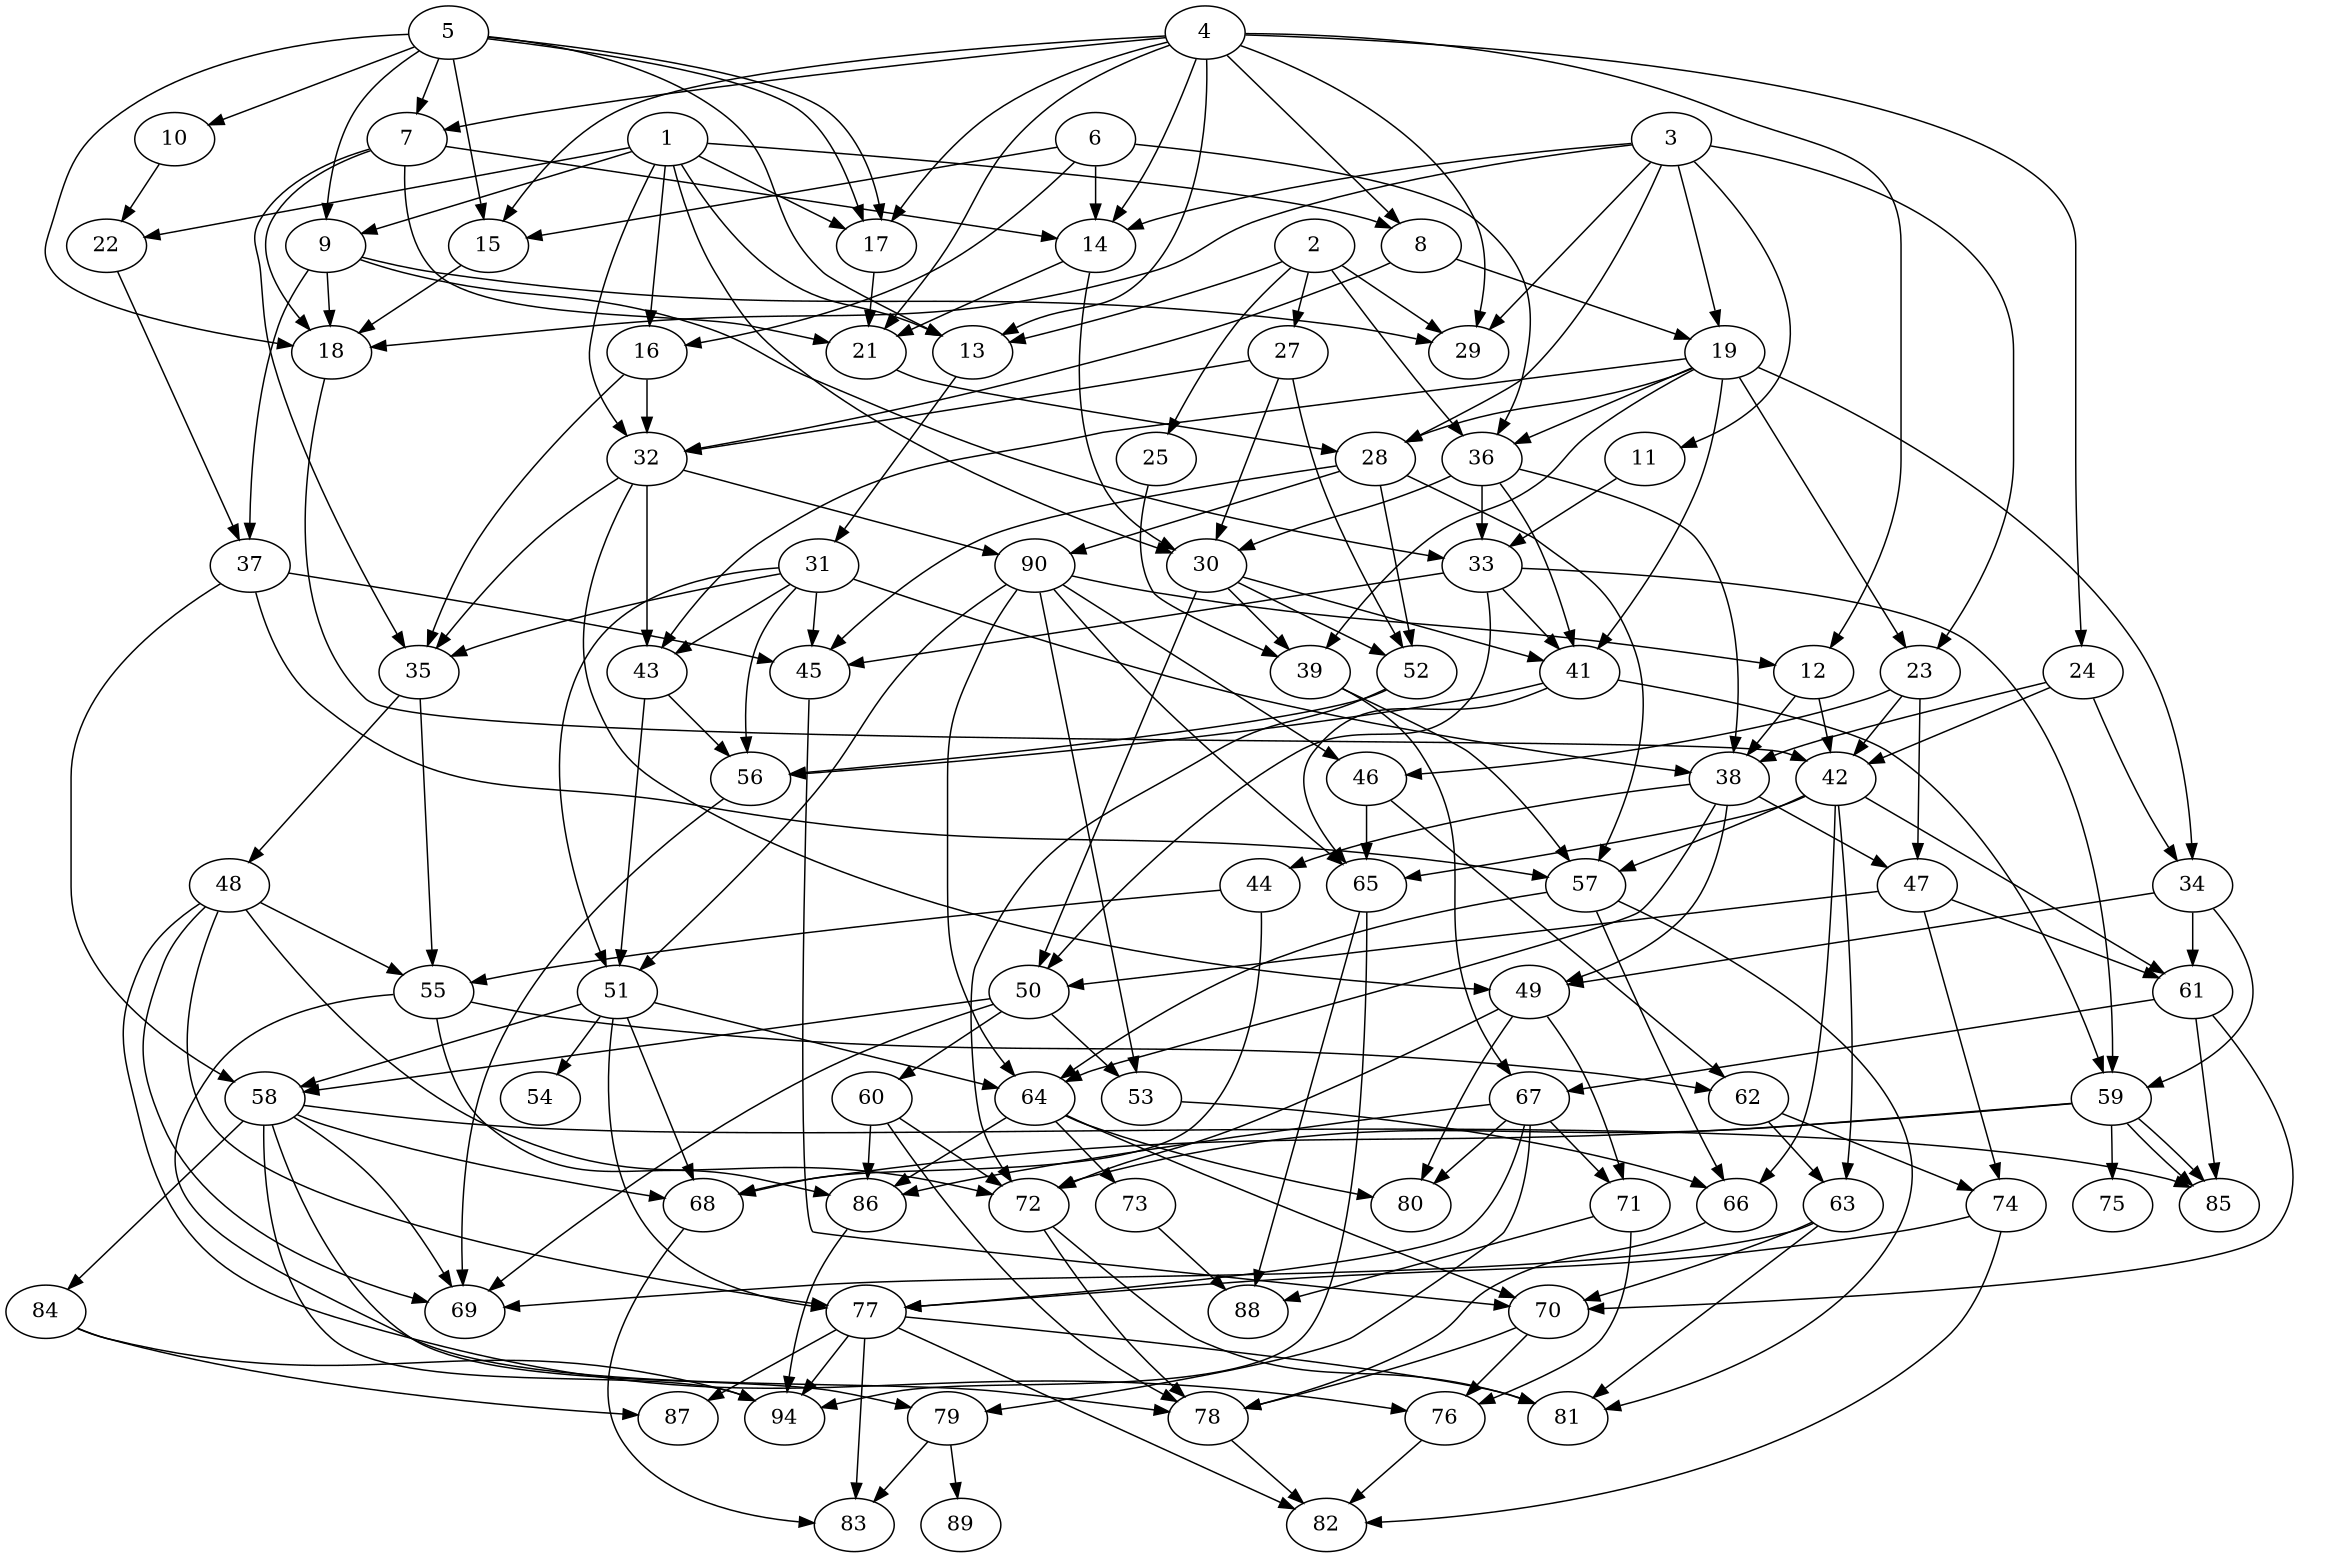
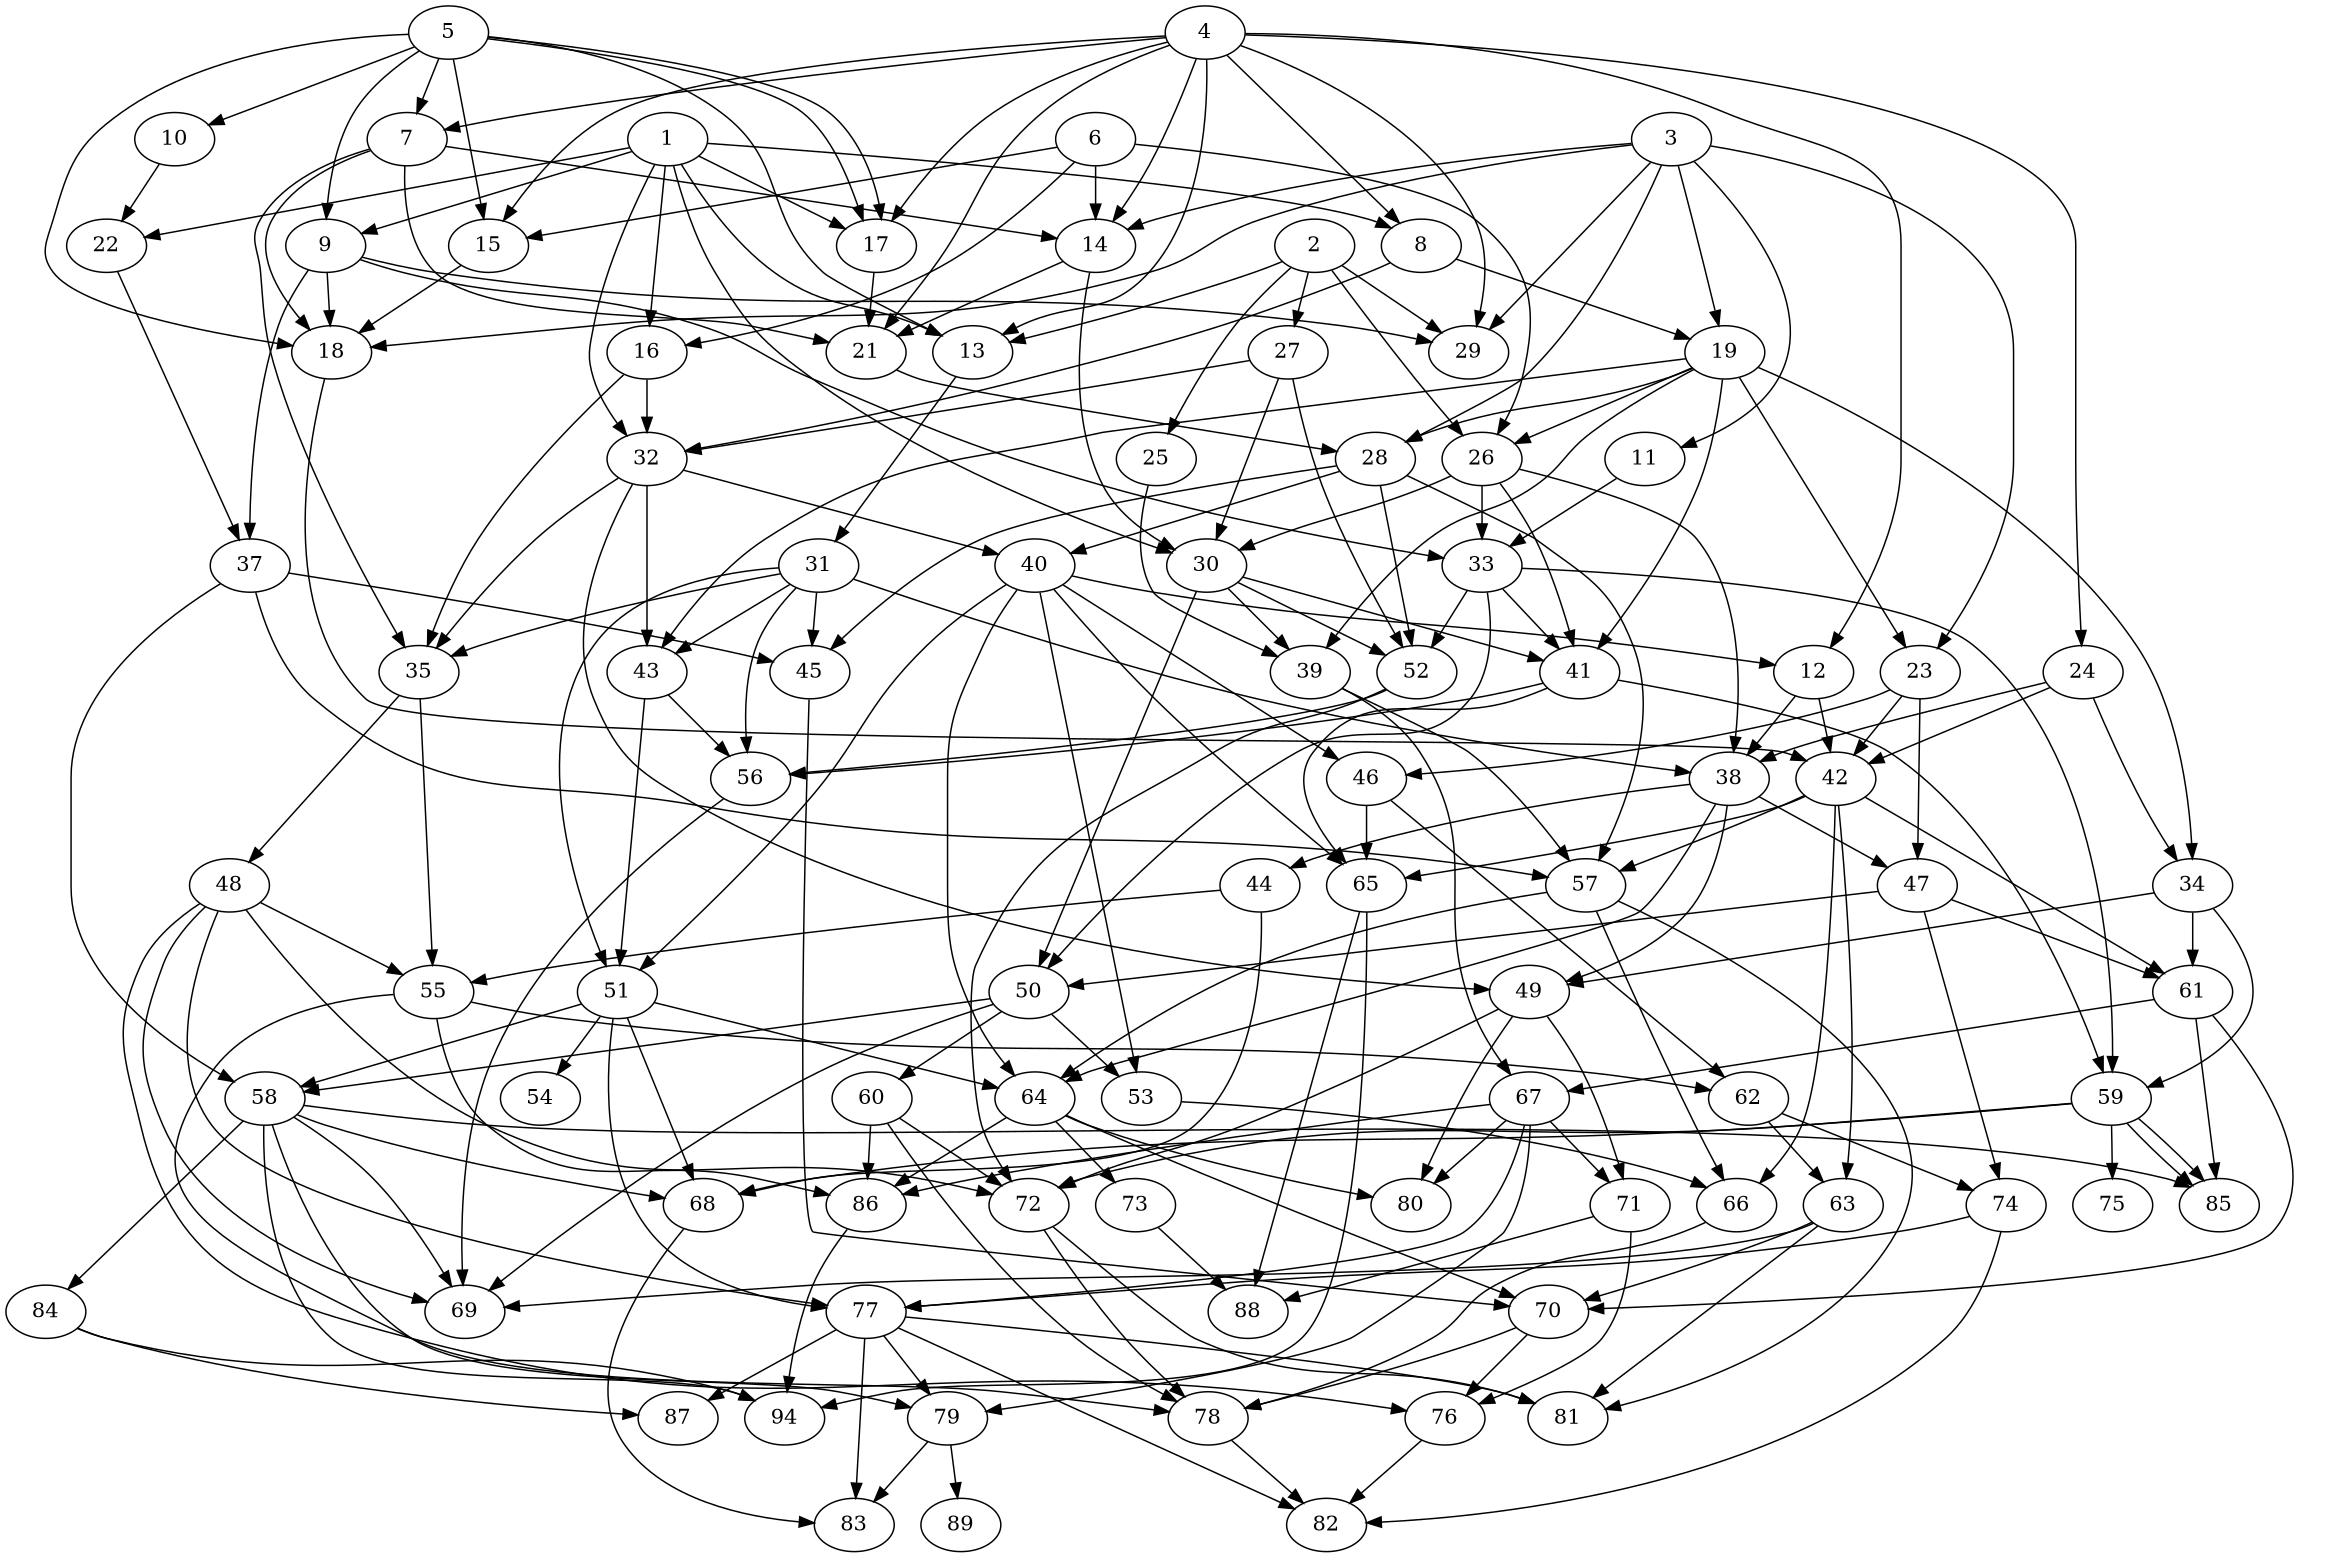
node "36": label "36" -> "26"
node "90": label "90" -> "40"
edge "33" -> "45": now "33" -> "52"
edge "77" -> "94": now "77" -> "79"
